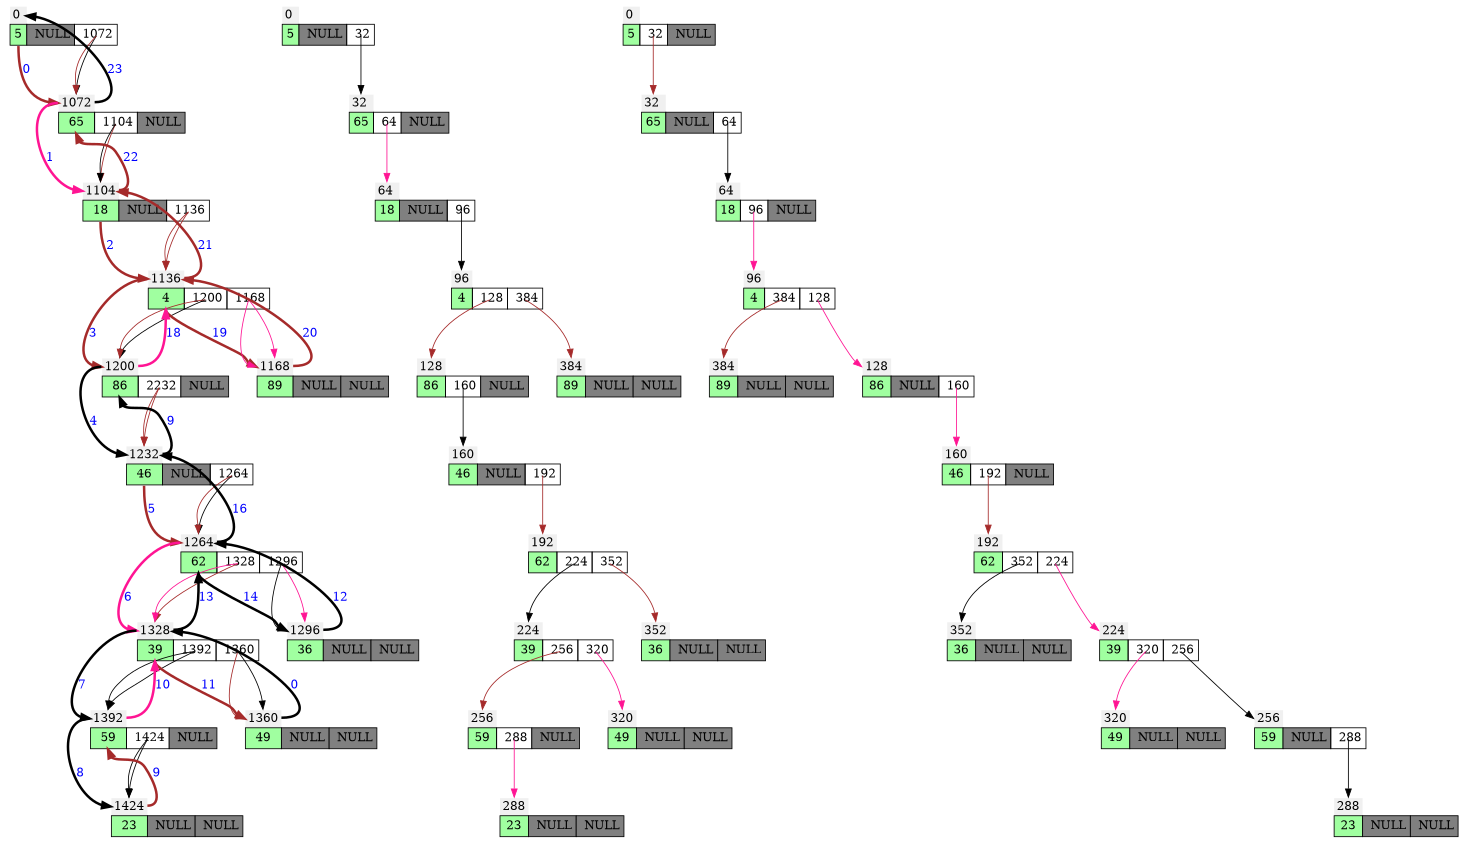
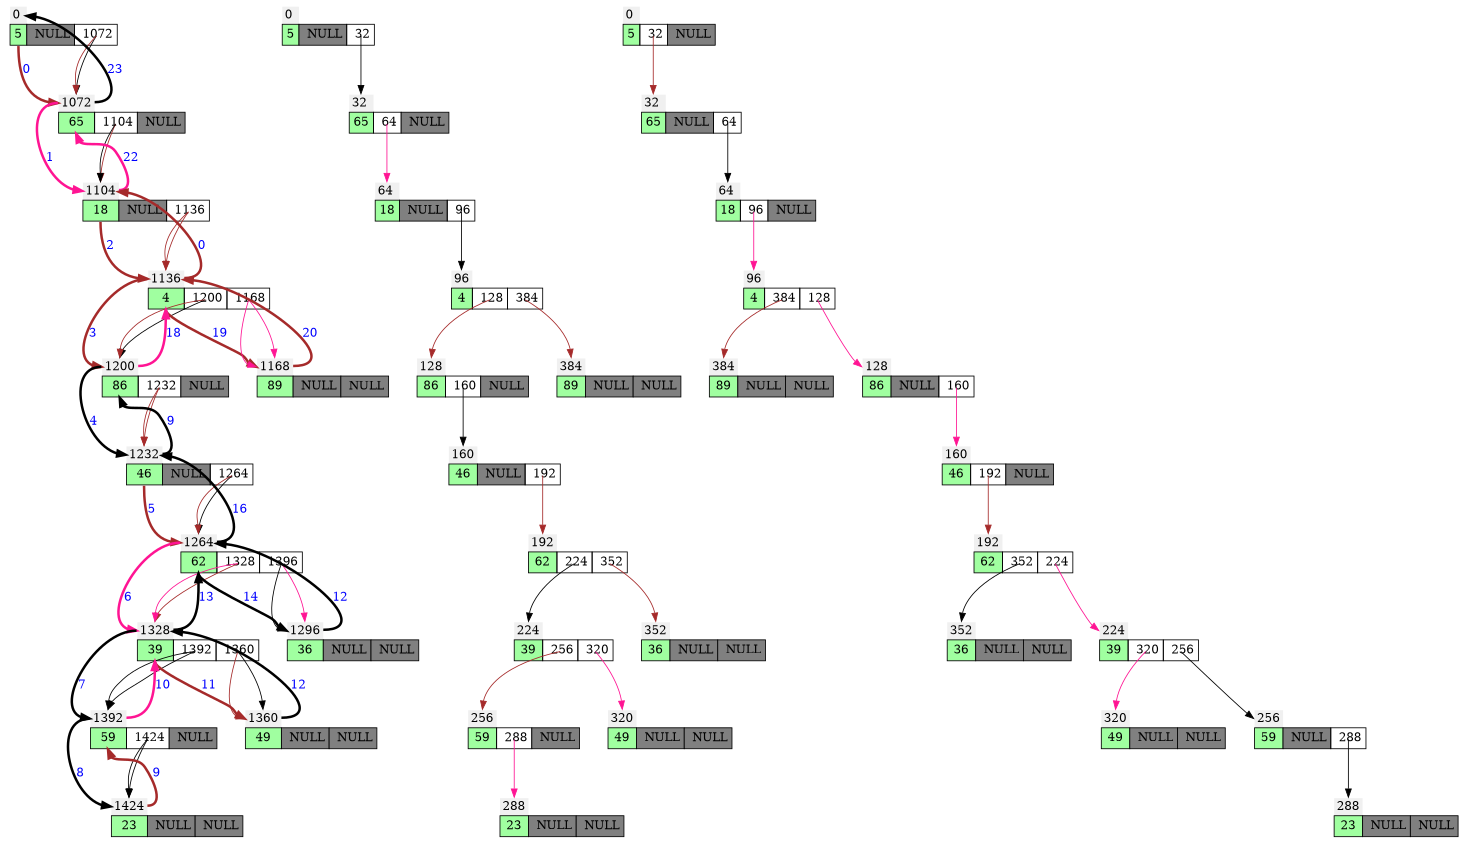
edge "1104" -> "1072": color brown -> deeppink
edge "1136" -> "1104": label "21" -> "0"
node "1200": text "2232" -> "1232"
node "1264": text "1296" -> "1396"
edge "1360" -> "1328": label "0" -> "12"
